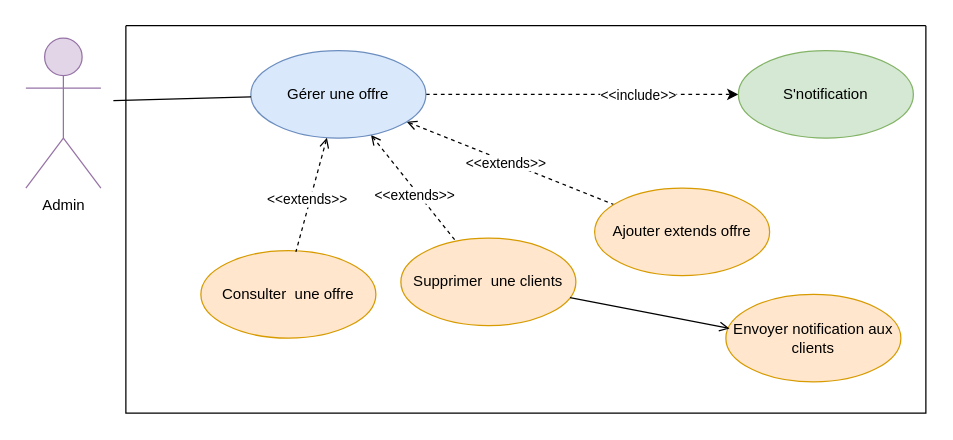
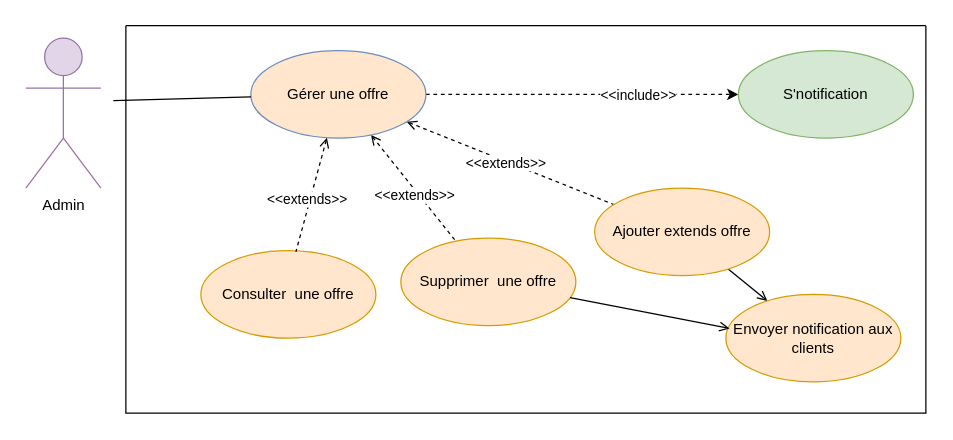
node "Gérer une offre": fillcolor #dae8fc -> #ffe6cc
node "Supprimer une clients": label "Supprimer une clients" -> "Supprimer une offre"
edge "Ajouter extends offre" -> "Envoyer notification aux clients": added
